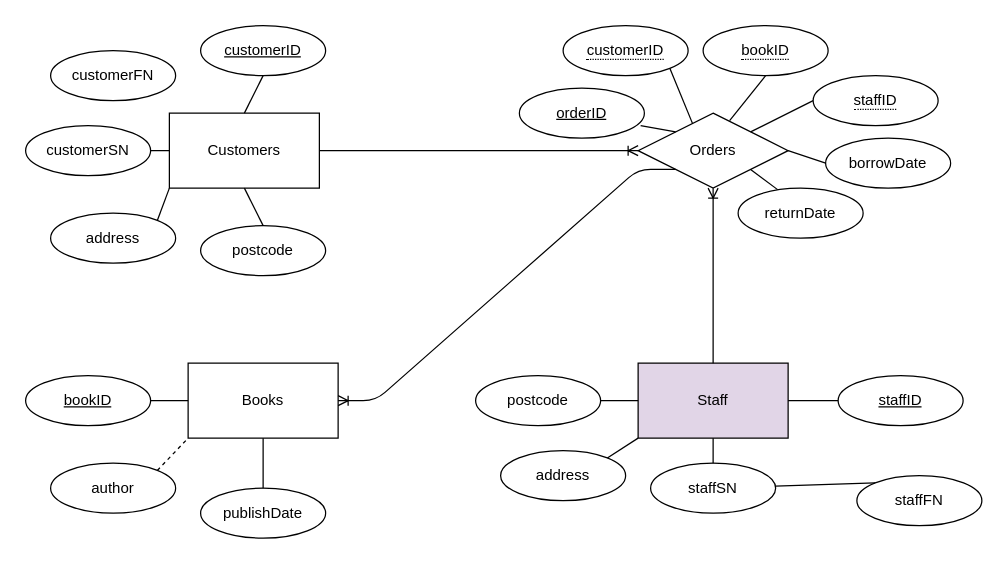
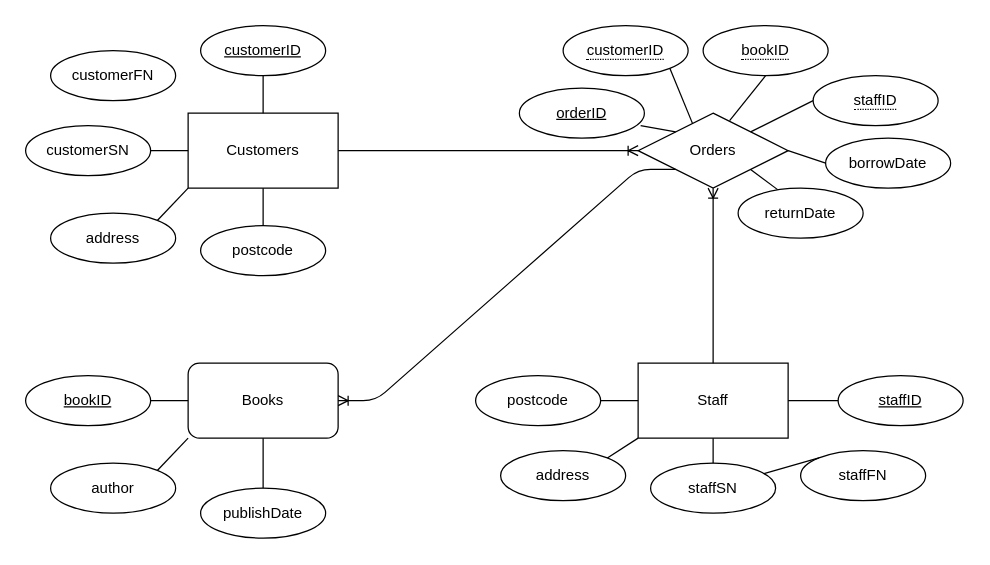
node "Customers": moved (244, 151) -> (263, 151)
node "Books": shape rectangle -> rounded rectangle
node "Staff": fillcolor #e1d5e7 -> #ffffff
edge "Books" -- "author": style dashed -> solid
node "staffFN": moved (919, 501) -> (863, 476)
